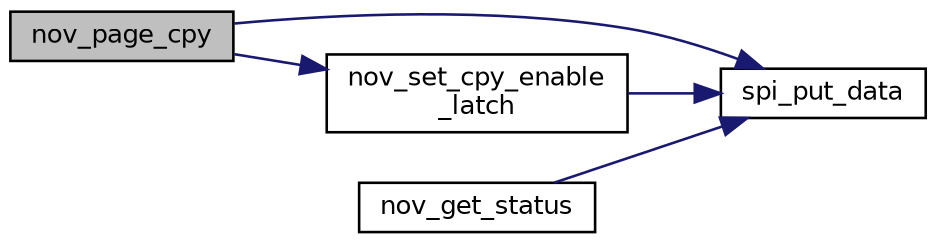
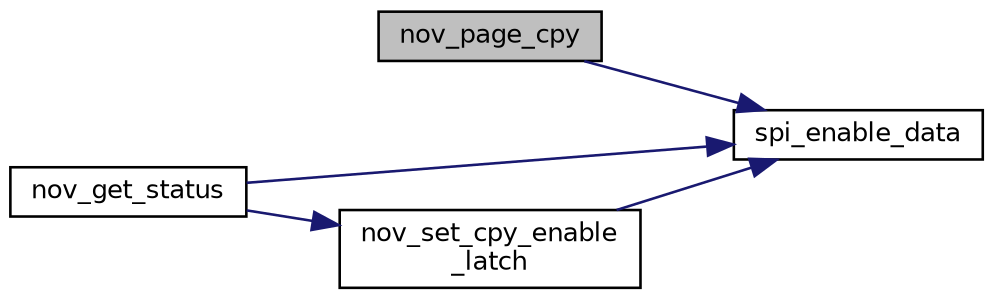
edge "nov_page_cpy" -> "nov_set_cpy_enable _latch": now "nov_get_status" -> "nov_set_cpy_enable _latch"
node "spi_put_data": label "spi_put_data" -> "spi_enable_data"
